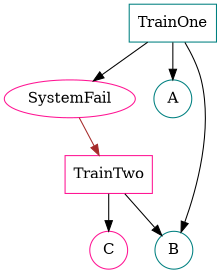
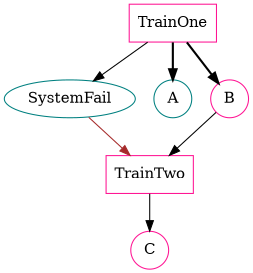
node "TrainOne": color teal -> deeppink
edge "TrainOne" -> "A": style solid -> bold
node "SystemFail": color deeppink -> teal
edge "TrainOne" -> "B": style solid -> bold
edge "TrainTwo" -> "B": reversed
node "B": color teal -> deeppink
